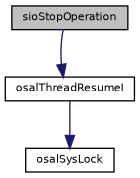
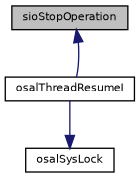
edge "sioStopOperation" -> "osalThreadResumeI": reversed
